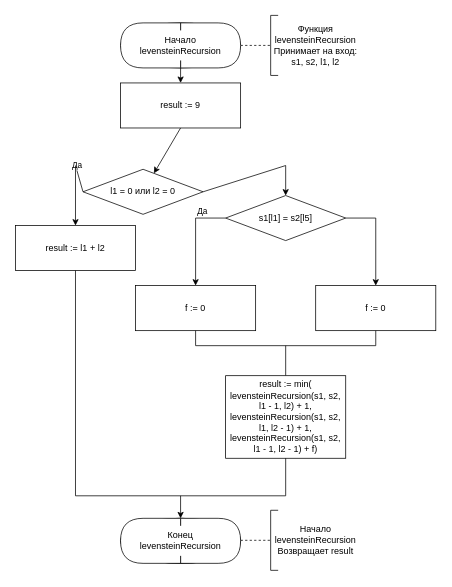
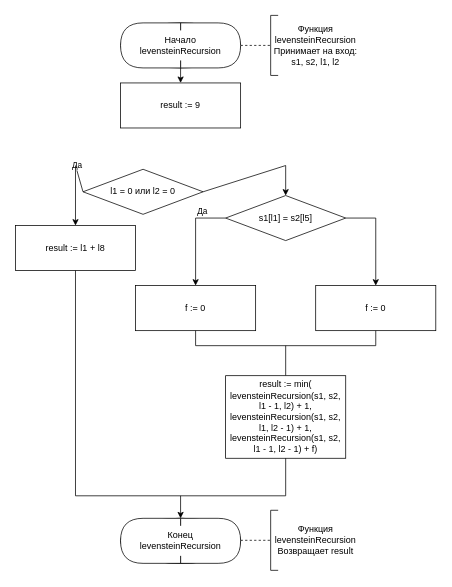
edge "result := 9" -> "l1 = 0 или l2 = 0": removed
node "result := l1 + l2": label "result := l1 + l2" -> "result := l1 + l8"
node "Начало levensteinRecursion Возвращает result": label "Начало levensteinRecursion Возвращает result" -> "Функция levensteinRecursion Возвращает result"
